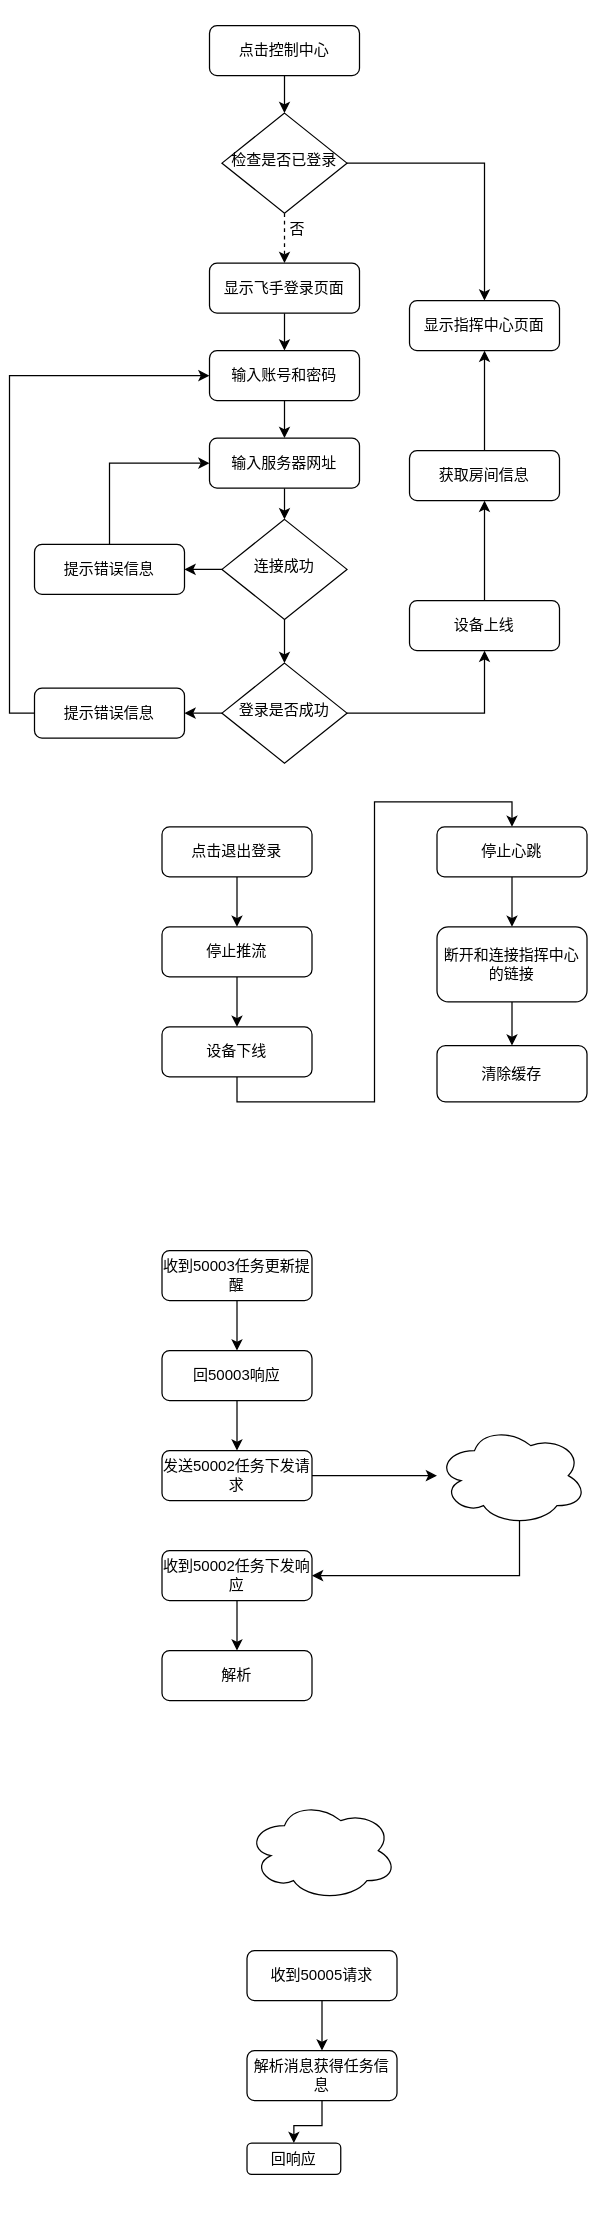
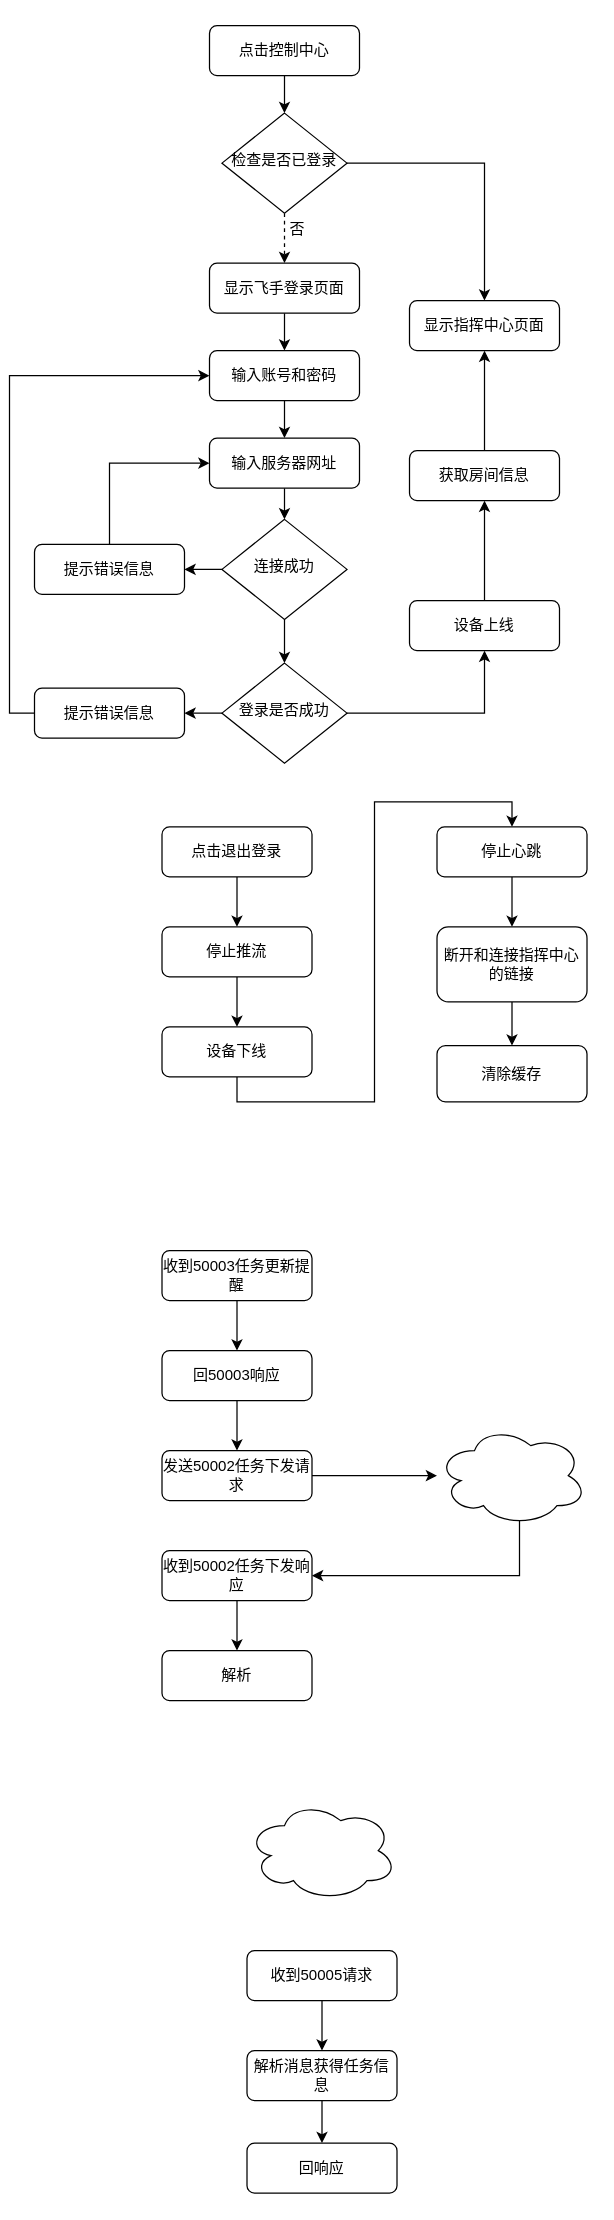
node "回响应": size 94x31 -> 150x50
